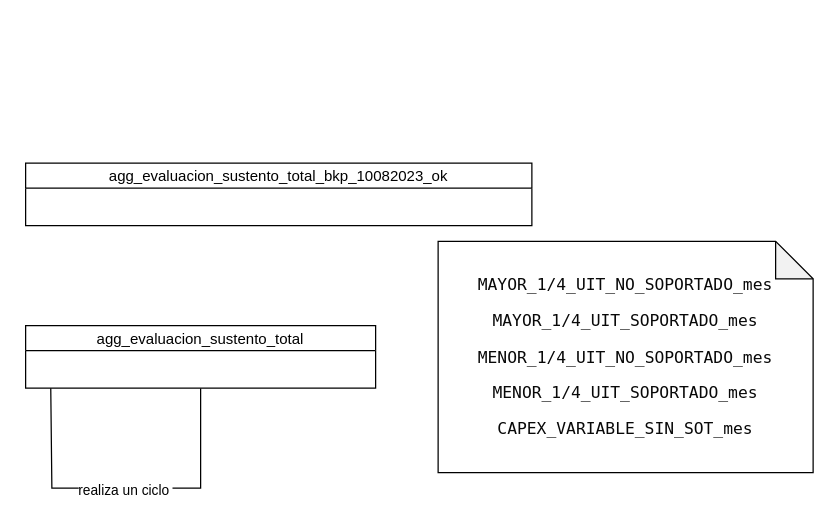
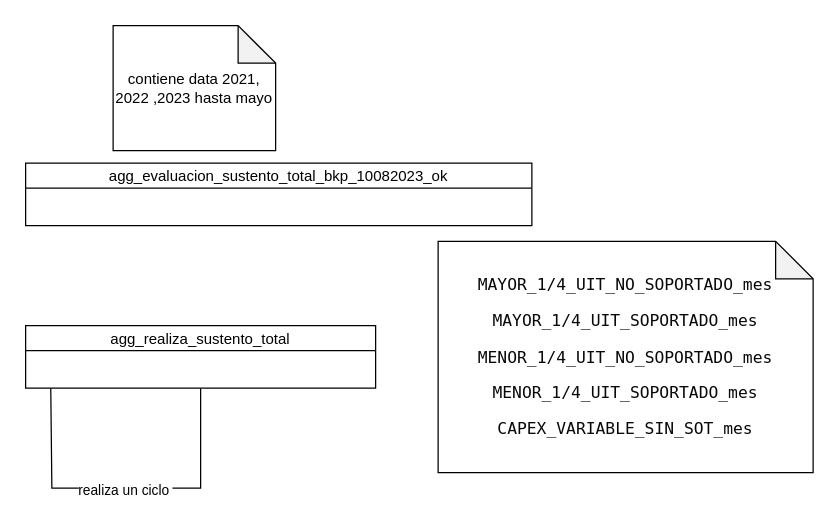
node "contiene data 2021, 2022 ,2023 hasta mayo": added
node "agg_evaluacion_sustento_total": label "agg_evaluacion_sustento_total" -> "agg_realiza_sustento_total"
